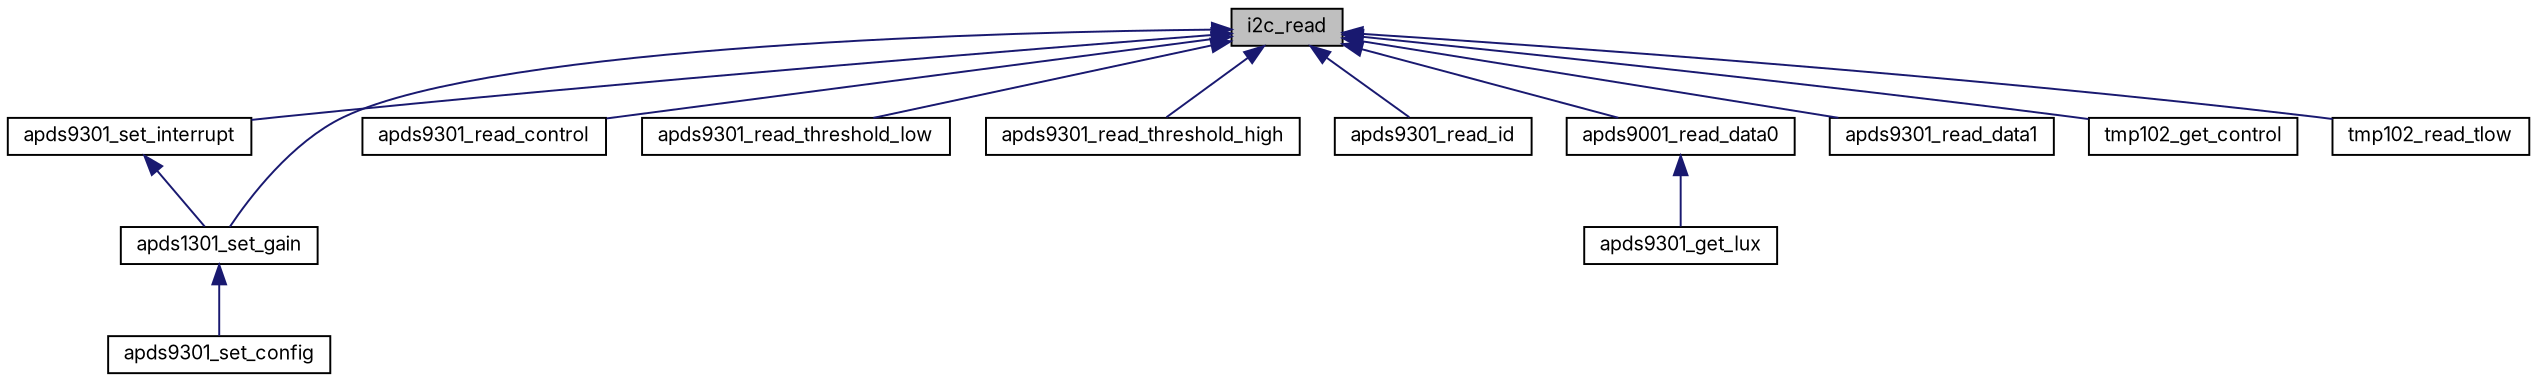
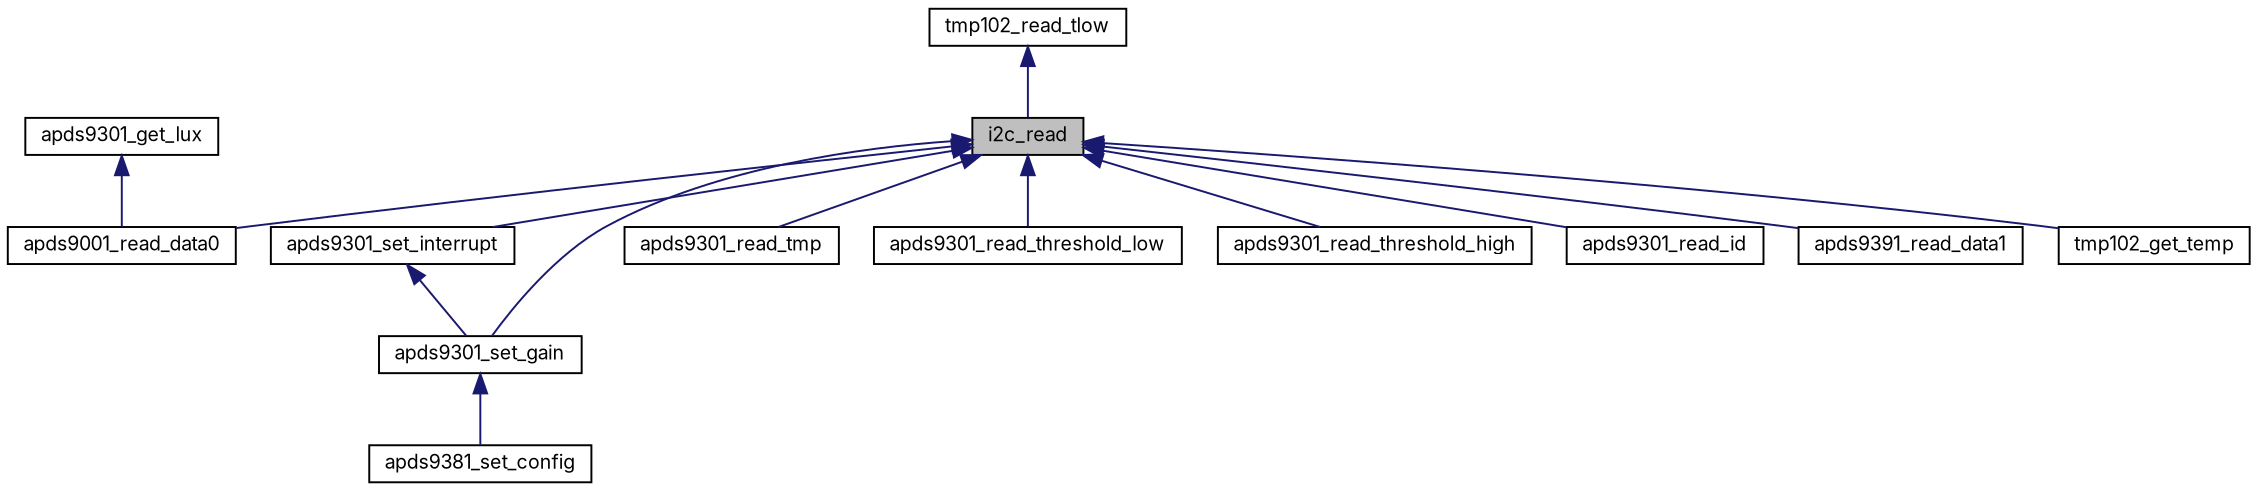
edge "tmp102_read_tlow" -> "i2c_read": reversed
node "apds9301_read_control": label "apds9301_read_control" -> "apds9301_read_tmp"
node "apds9301_read_data1": label "apds9301_read_data1" -> "apds9391_read_data1"
node "tmp102_get_control": label "tmp102_get_control" -> "tmp102_get_temp"
edge "apds9301_get_lux" -> "apds9001_read_data0": reversed
node "apds1301_set_gain": label "apds1301_set_gain" -> "apds9301_set_gain"
node "apds9301_set_config": label "apds9301_set_config" -> "apds9381_set_config"
